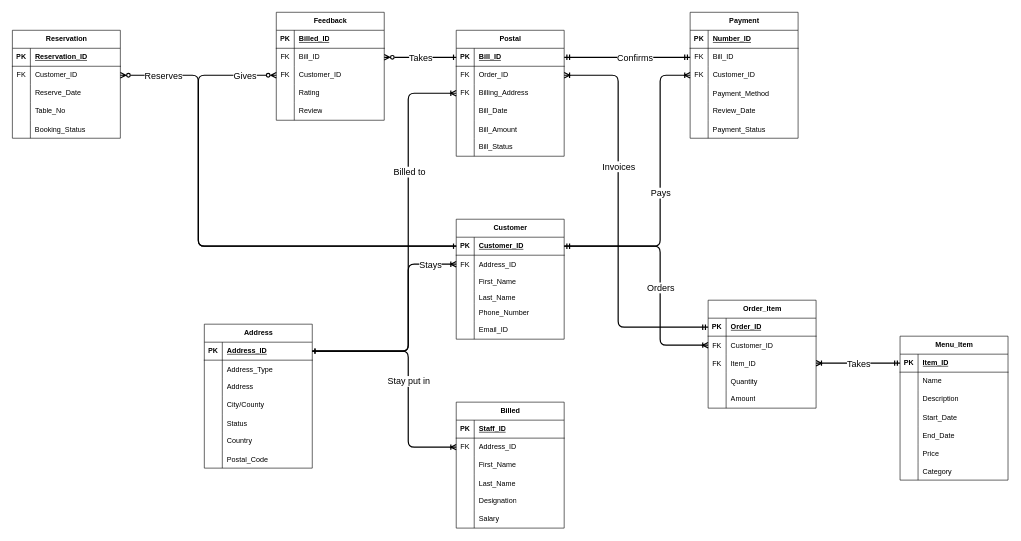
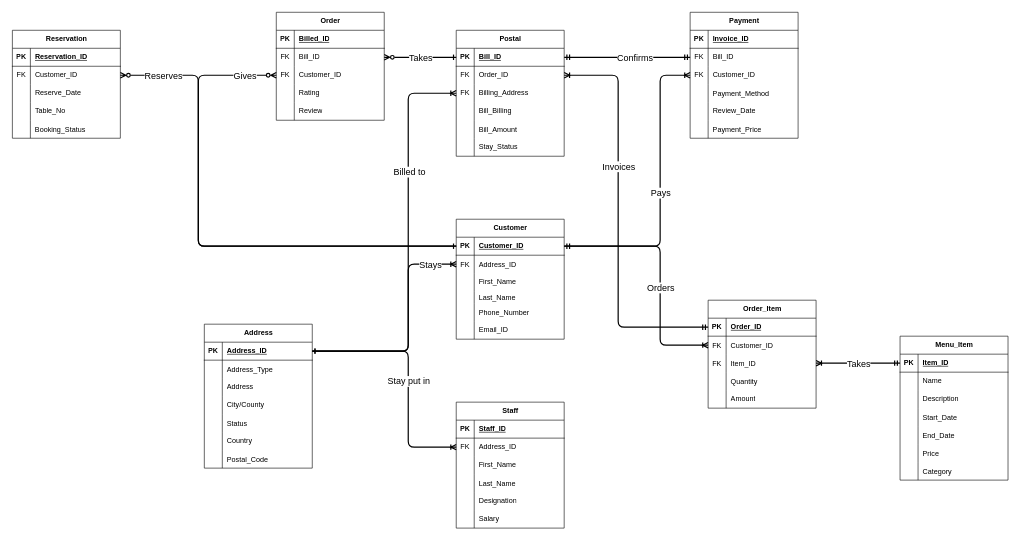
node "Feedback": label "Feedback" -> "Order"
node "Number_ID": label "Number_ID" -> "Invoice_ID"
node "Bill_Date": label "Bill_Date" -> "Bill_Billing"
node "Payment_Status": label "Payment_Status" -> "Payment_Price"
node "Bill_Status": label "Bill_Status" -> "Stay_Status"
node "Billed": label "Billed" -> "Staff"
